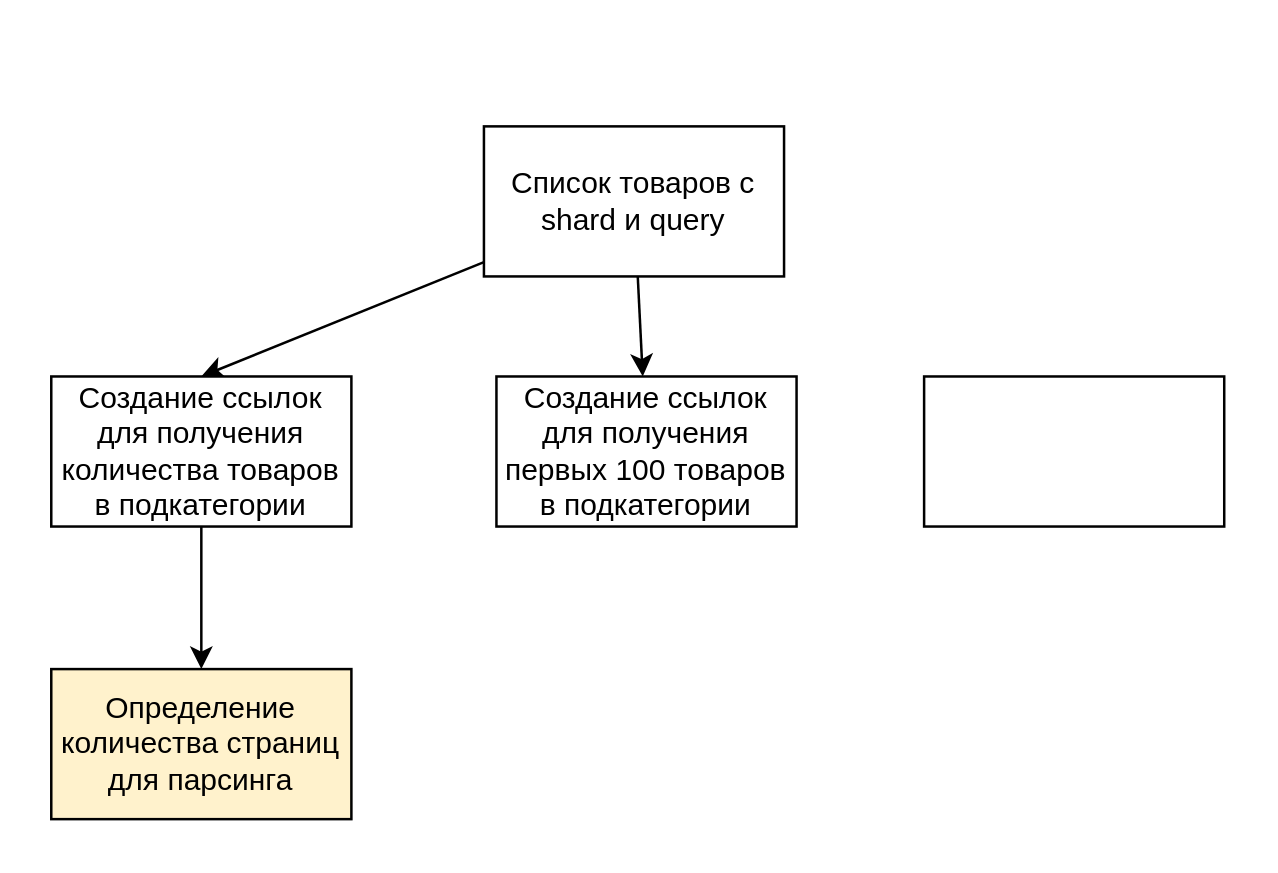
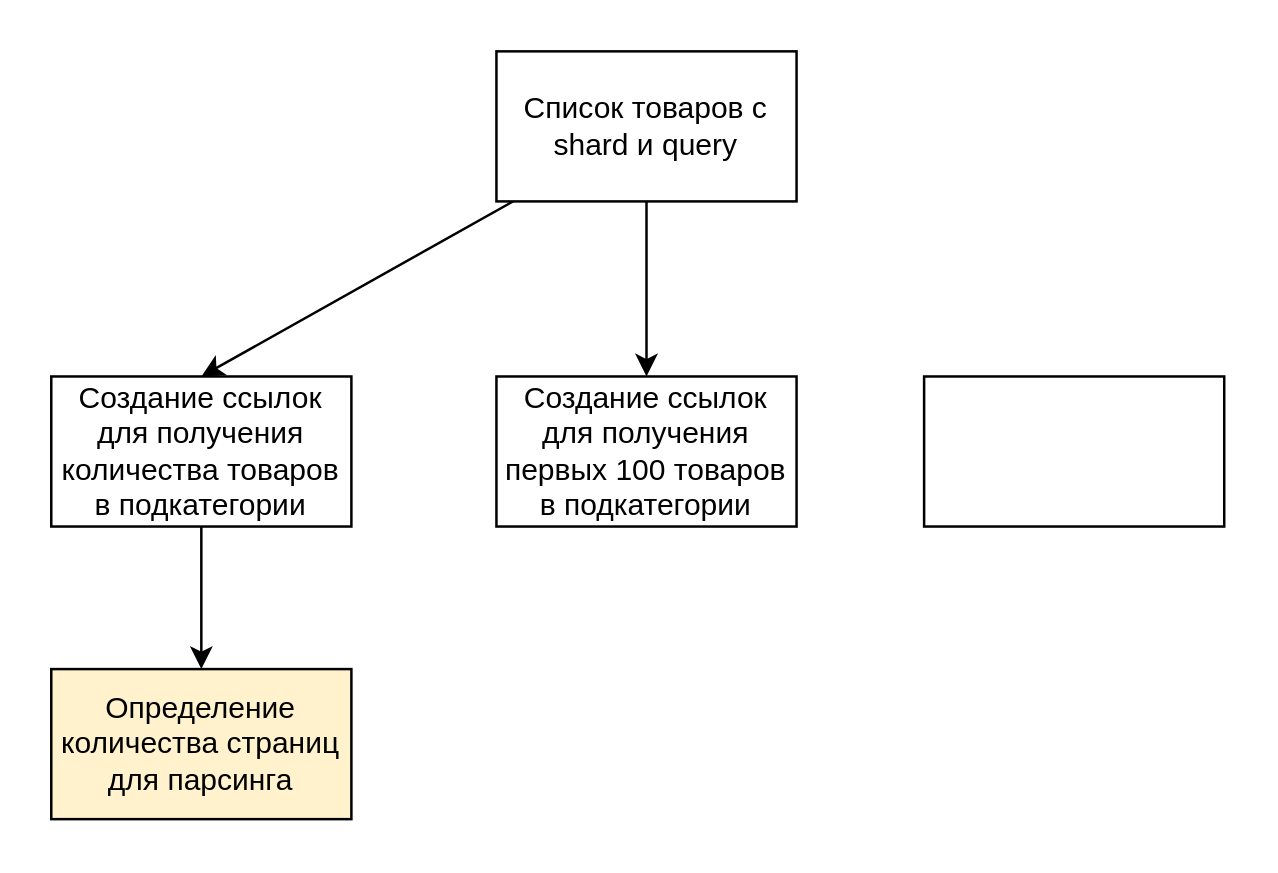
node "Список товаров с shard и query": moved (634, 201) -> (646, 126)
